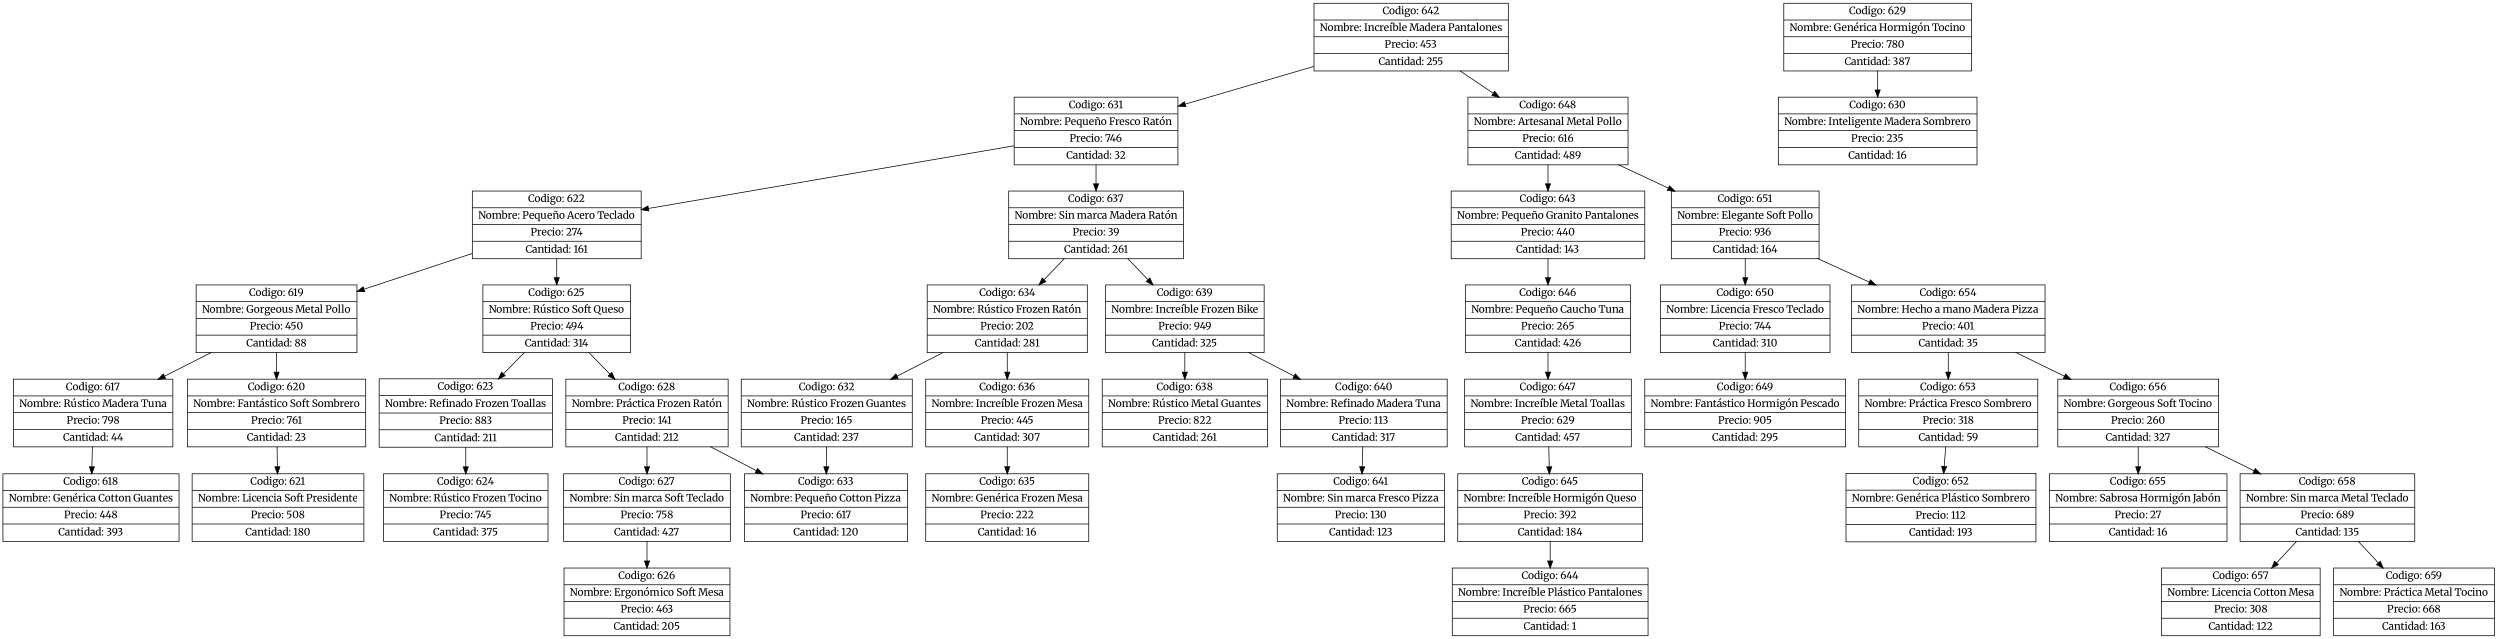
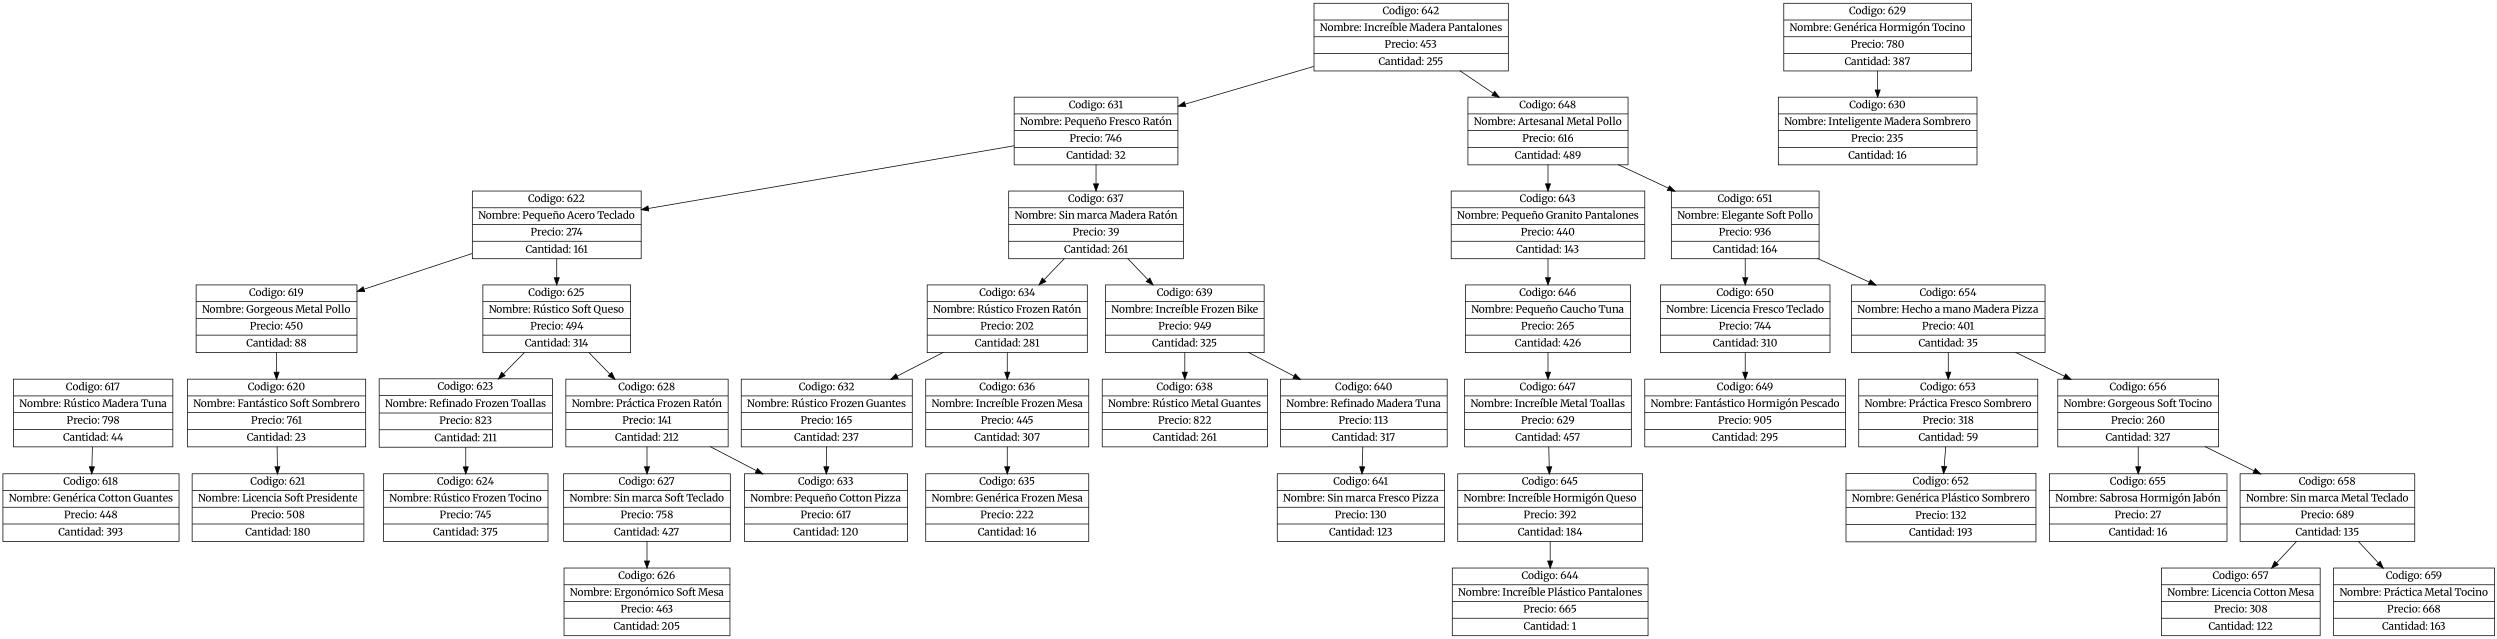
edge "Codigo: 619" -> "Codigo: 617": removed
node "Codigo: 623": text "Precio: 883" -> "Precio: 823"
node "Codigo: 652": text "Precio: 112" -> "Precio: 132"
